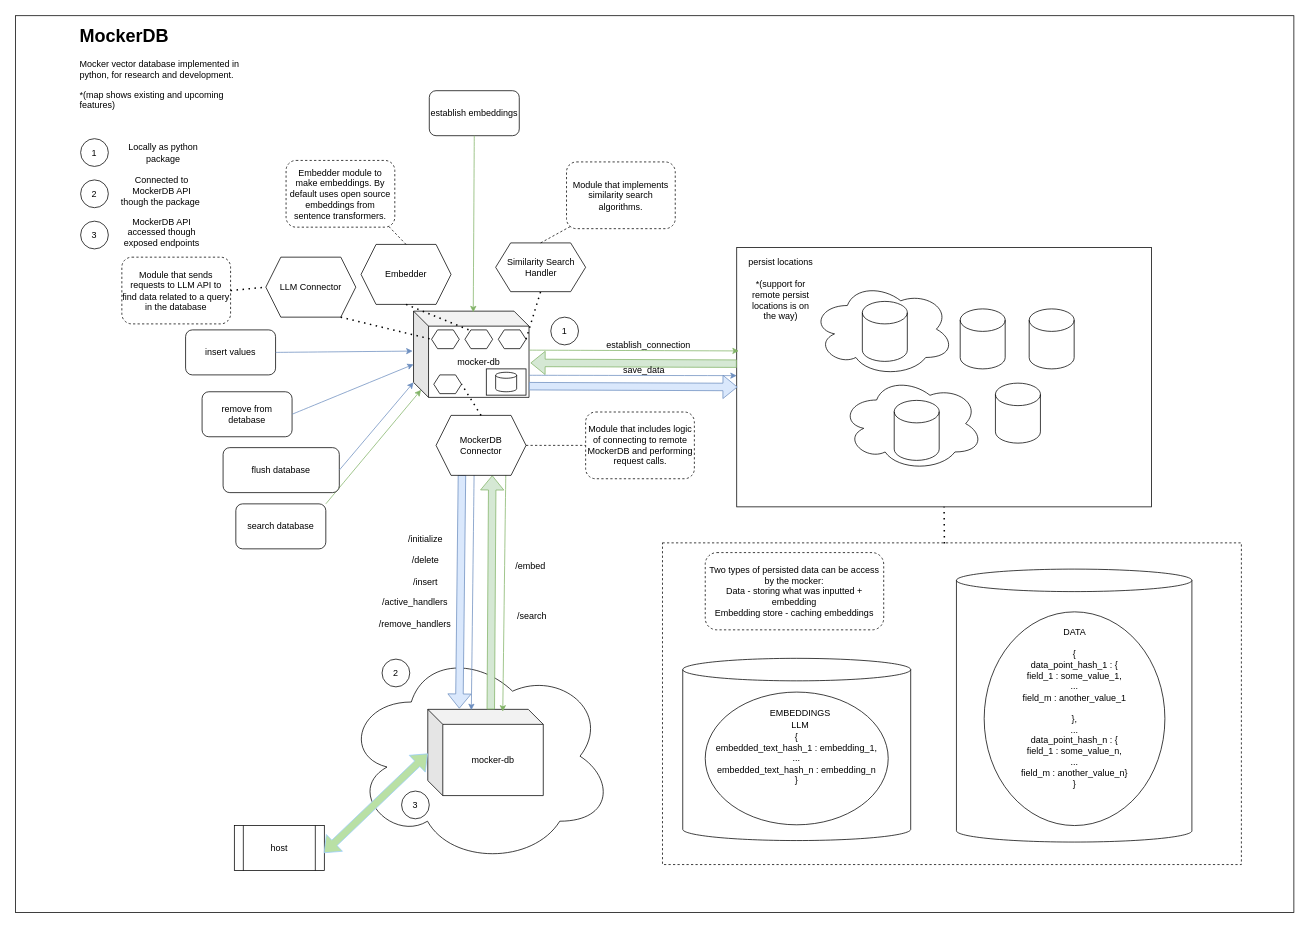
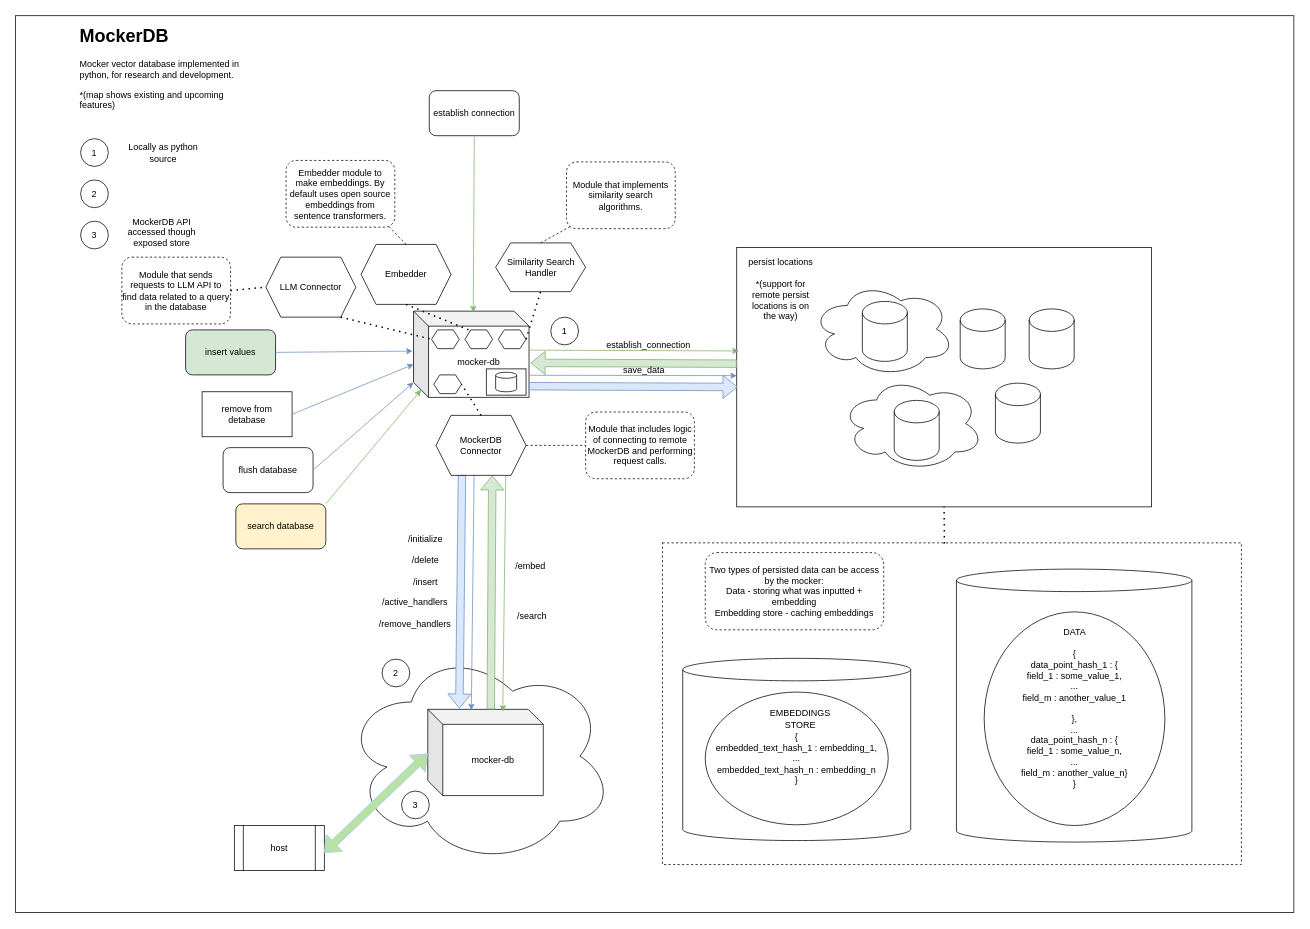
node "establish embeddings": label "establish embeddings" -> "establish connection"
node "Locally as python package": label "Locally as python package" -> "Locally as python source"
node "Connected to MockerDB API though the package": removed
node "MockerDB API accessed though exposed endpoints": label "MockerDB API accessed though exposed endpoints" -> "MockerDB API accessed though exposed store"
node "insert values": fillcolor #ffffff -> #d5e8d4
node "remove from detabase": shape rounded rectangle -> rectangle
node "flush database": size 116x45 -> 90x45
node "search database": fillcolor #ffffff -> #fff2cc
node "EMBEDDINGS LLM": label "EMBEDDINGS LLM" -> "EMBEDDINGS STORE"
